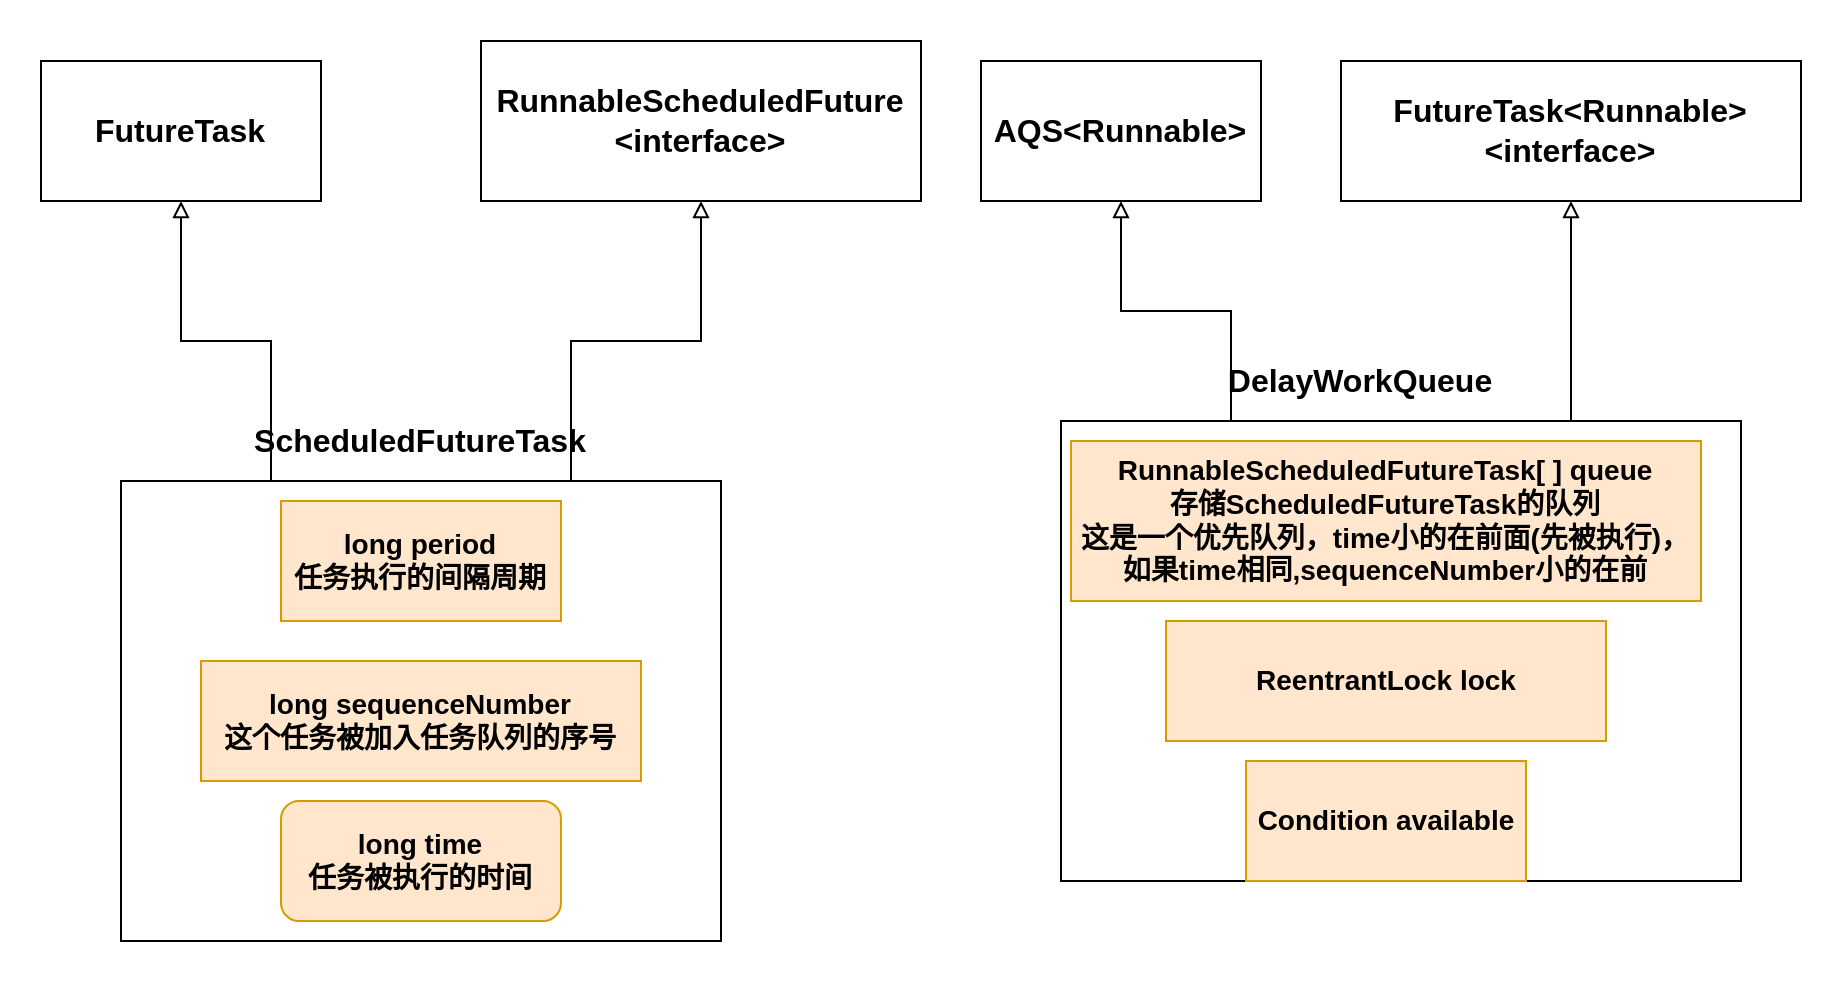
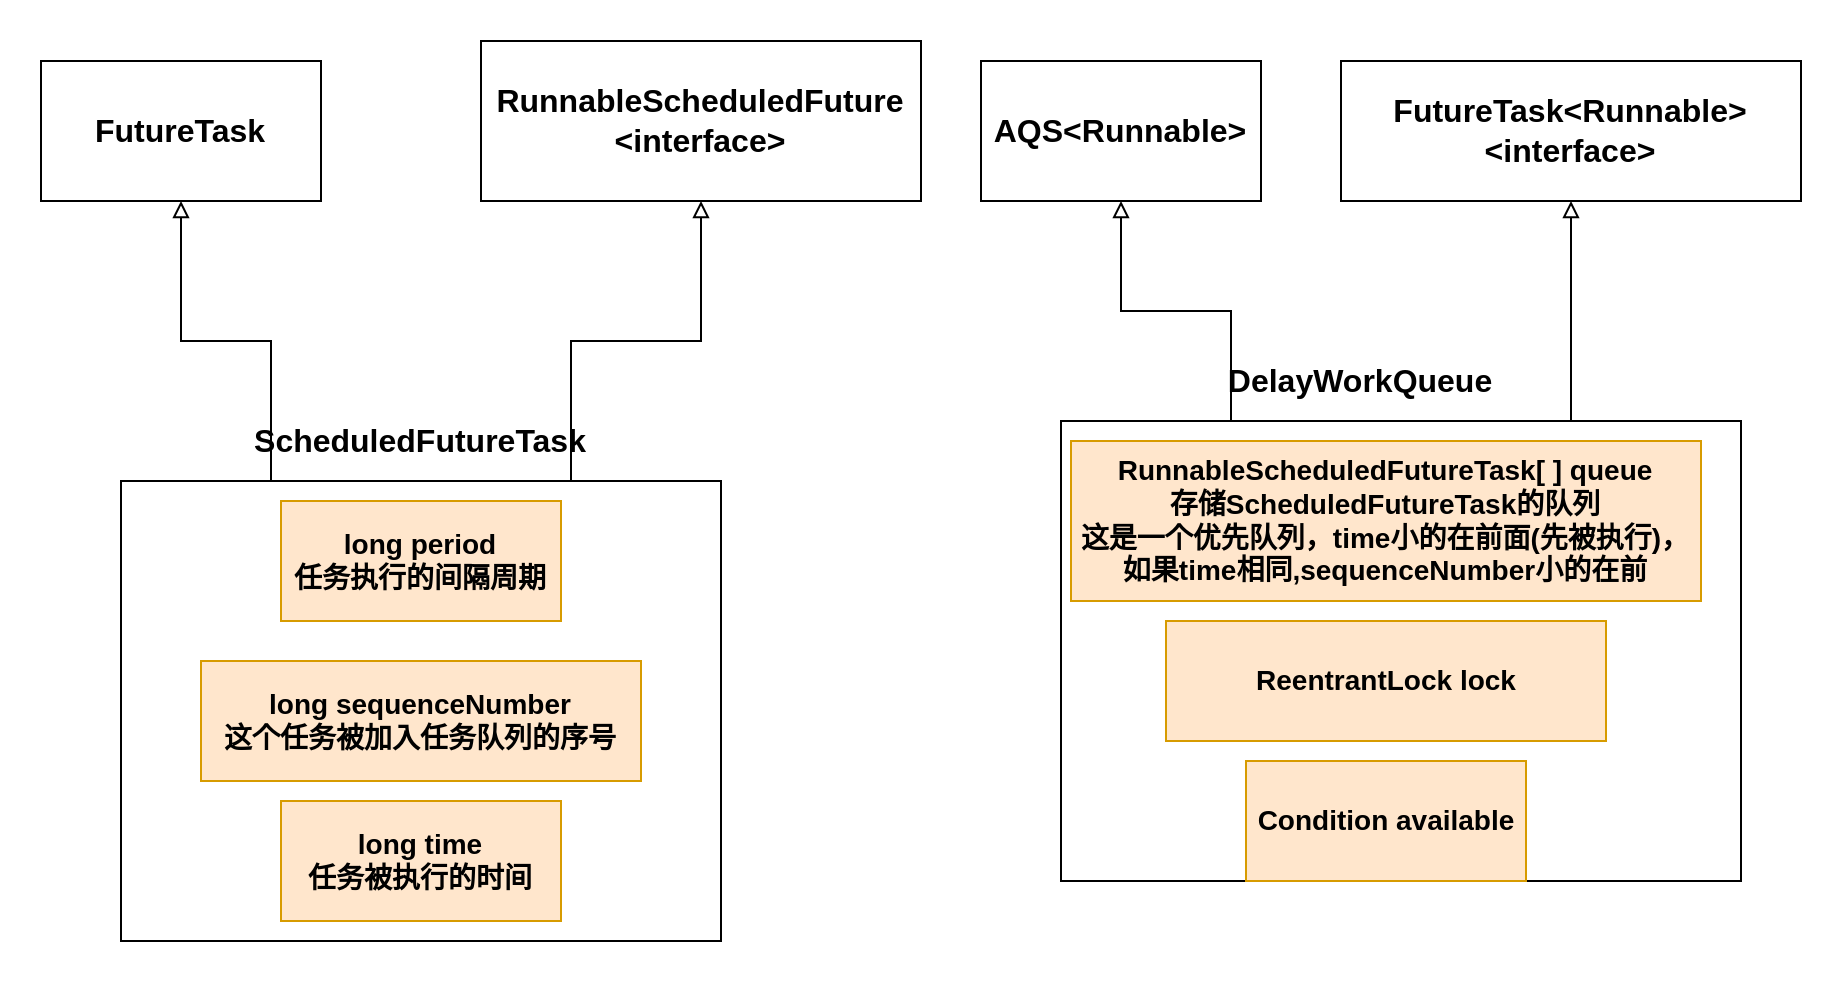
node "long time 任务被执行的时间": shape rounded rectangle -> rectangle
